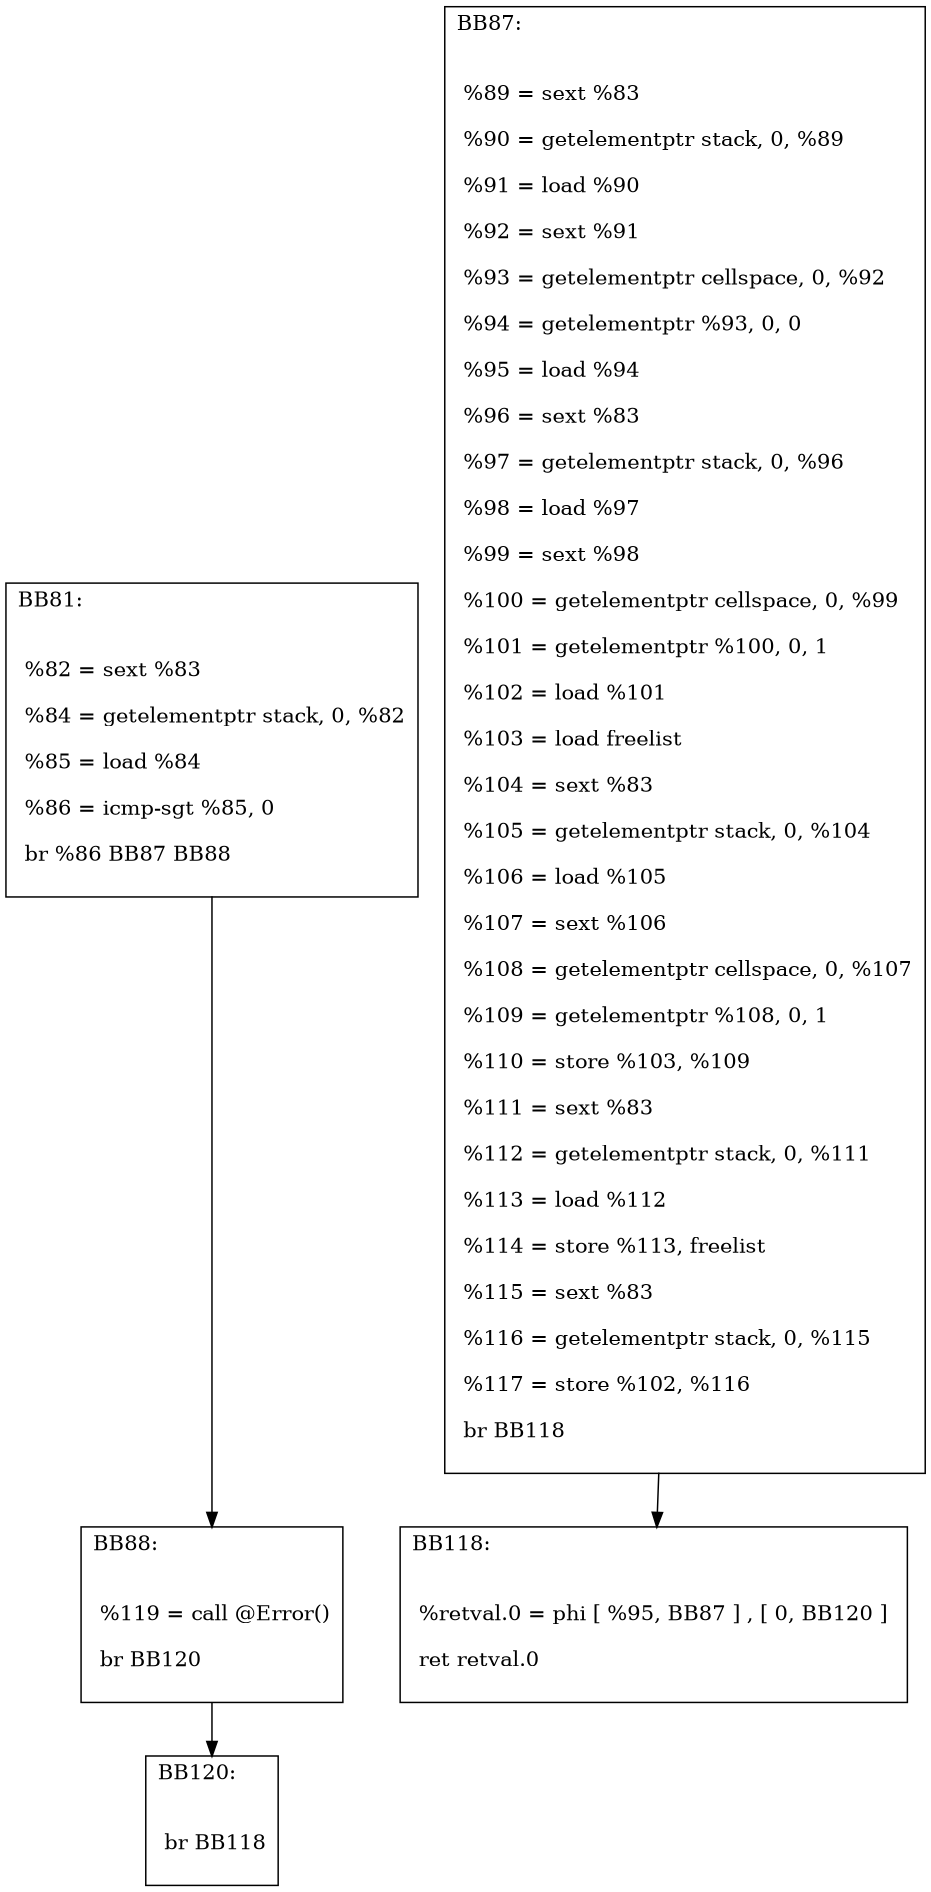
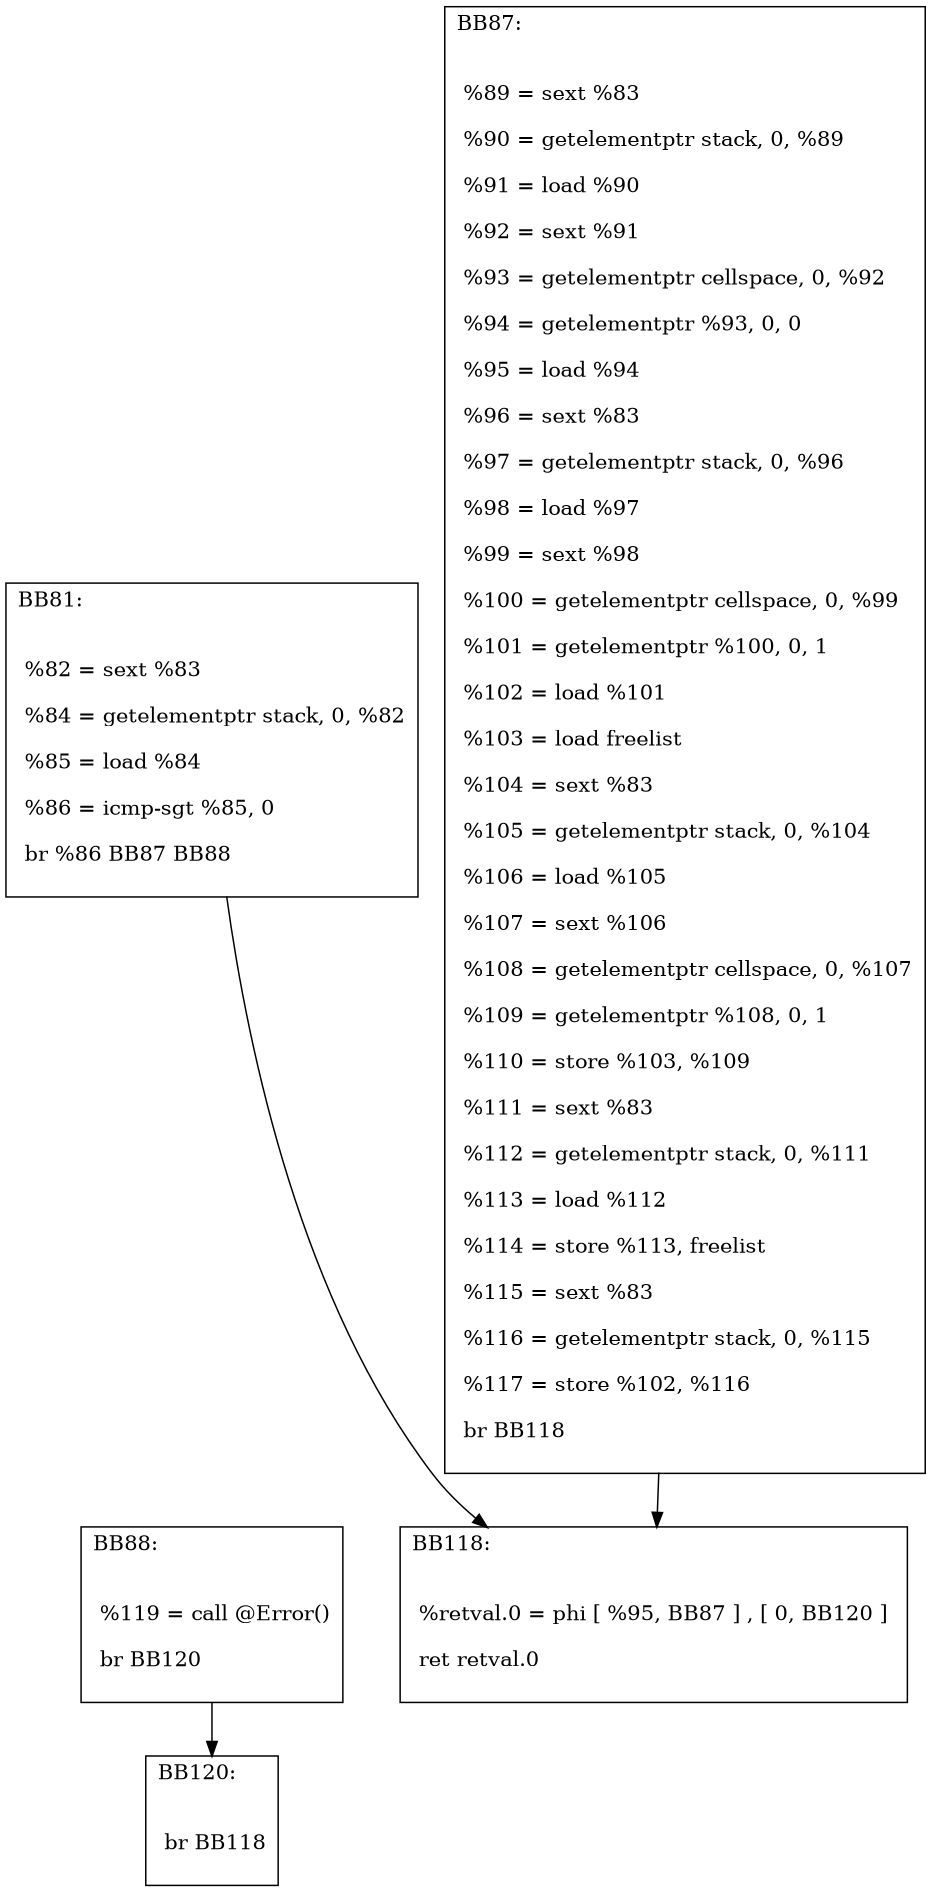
edge "BB81:" -> "BB88:": now "BB81:" -> "BB118:"
